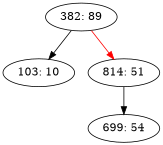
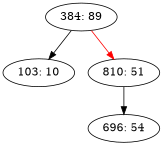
node "382: 89": label "382: 89" -> "384: 89"
node "814: 51": label "814: 51" -> "810: 51"
node "699: 54": label "699: 54" -> "696: 54"
